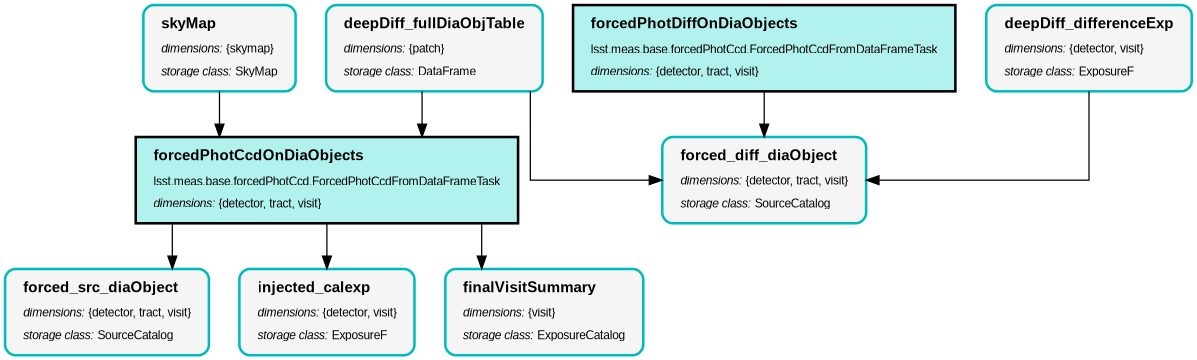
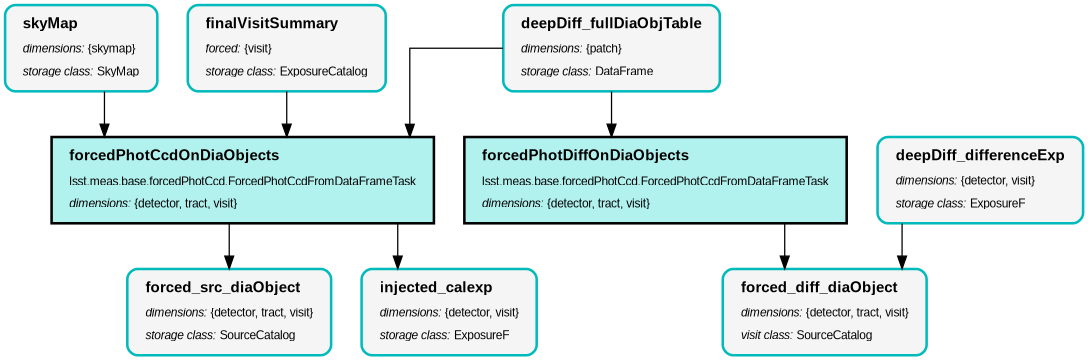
edge "deepDiff_fullDiaObjTable" -> "forced_diff_diaObject": now "deepDiff_fullDiaObjTable" -> "forcedPhotDiffOnDiaObjects"
node "forced_diff_diaObject": text "storage class:" -> "visit class:"
edge "forcedPhotCcdOnDiaObjects" -> "finalVisitSummary": reversed
node "finalVisitSummary": text "dimensions:" -> "forced:"
